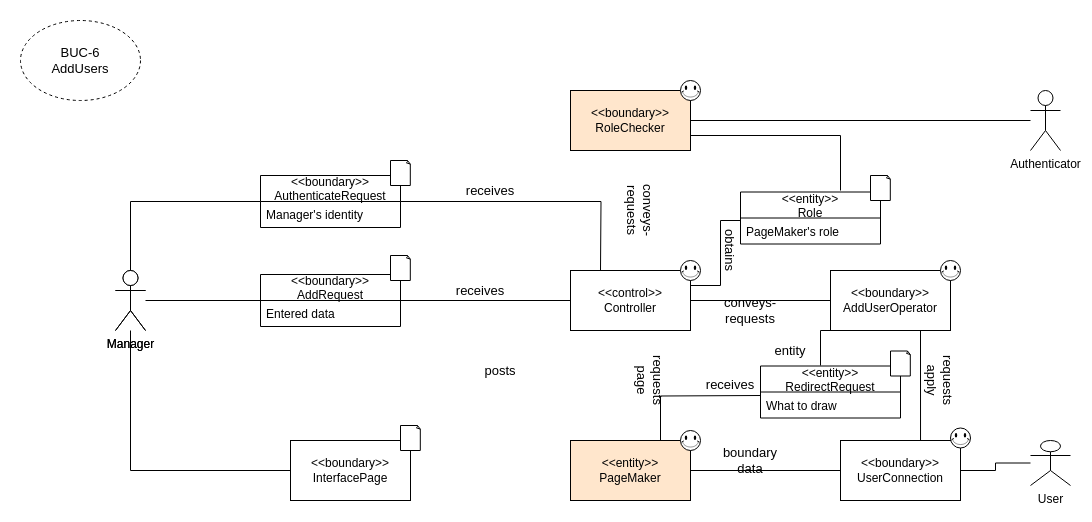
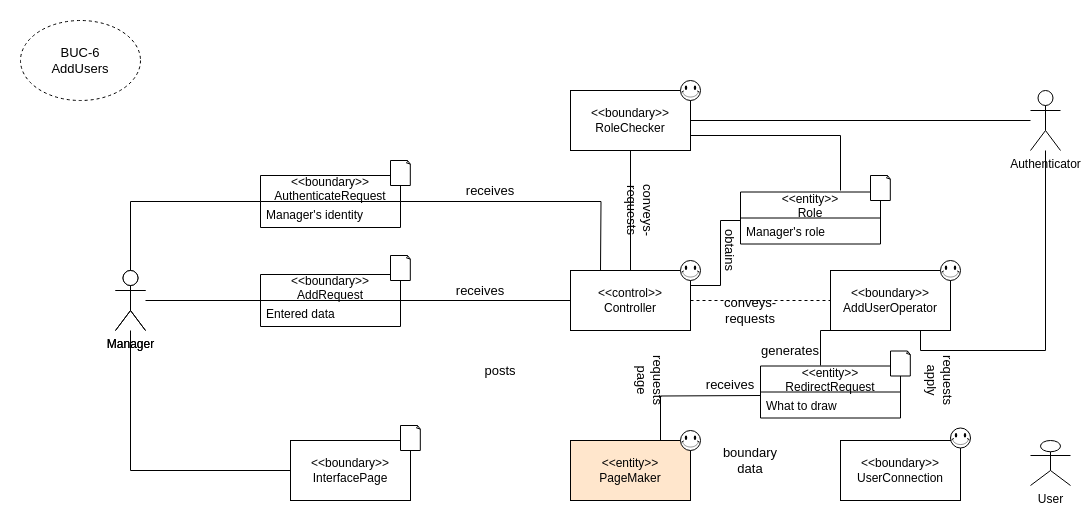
node "<<boundary>> RoleChecker": fillcolor #ffe6cc -> #ffffff
edge "<<boundary>> RoleChecker" -- "<<control>> Controller": added
node "PageMaker's role": label "PageMaker's role" -> "Manager's role"
edge "<<control>> Controller" -- "<<boundary>> AddUserOperator": style solid -> dashed
node "entity": label "entity" -> "generates"
edge "<<boundary>> AddUserOperator" -- "<<boundary>> UserConnection": now "<<boundary>> AddUserOperator" -- "Authenticator"
edge "User" -- "<<boundary>> UserConnection": removed
edge "<<entity>> PageMaker" -- "<<boundary>> UserConnection": removed
